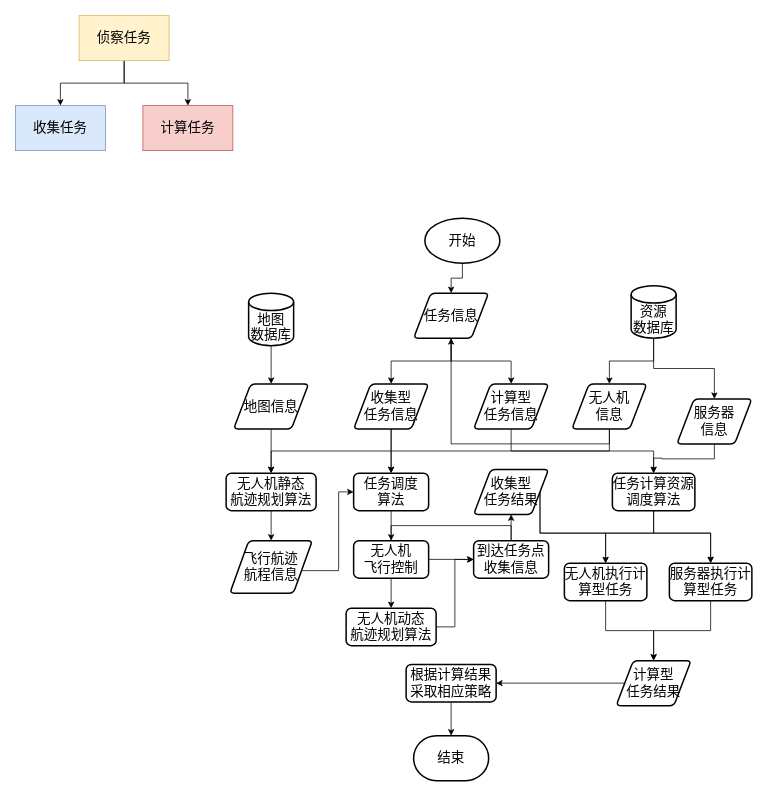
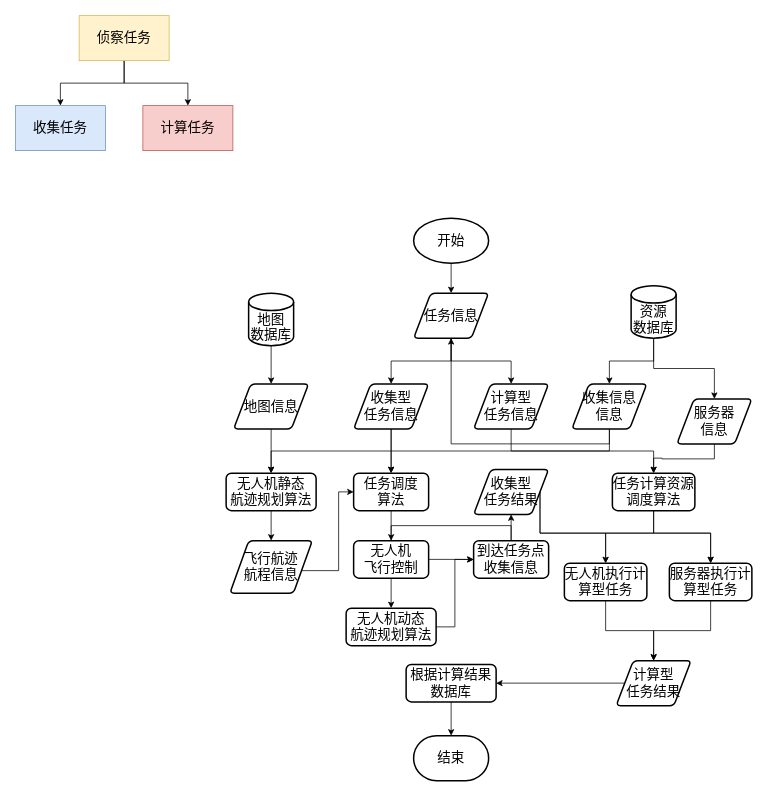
node "开始": moved (462, 240) -> (451, 240)
node "无人机 信息": label "无人机 信息" -> "收集信息 信息"
node "根据计算结果 采取相应策略": label "根据计算结果 采取相应策略" -> "根据计算结果 数据库"
